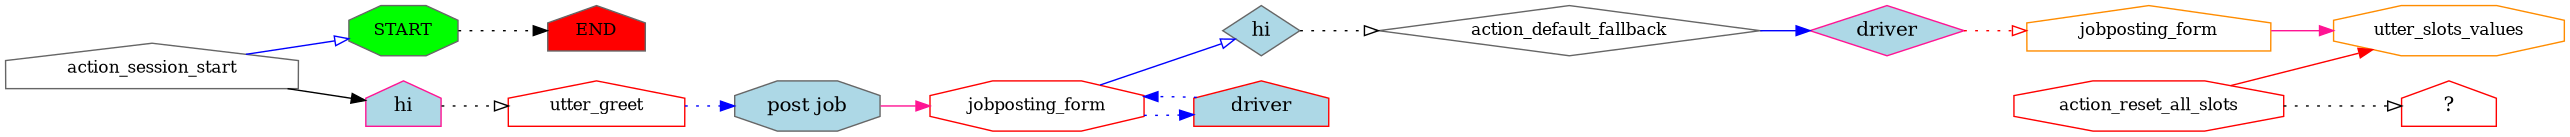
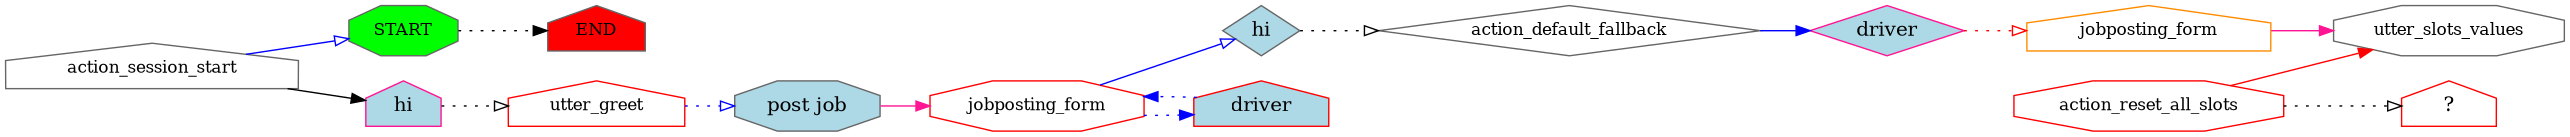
node "utter_slots_values": color darkorange -> gray40
edge "utter_greet" -> "post job": arrowhead normal -> onormal
